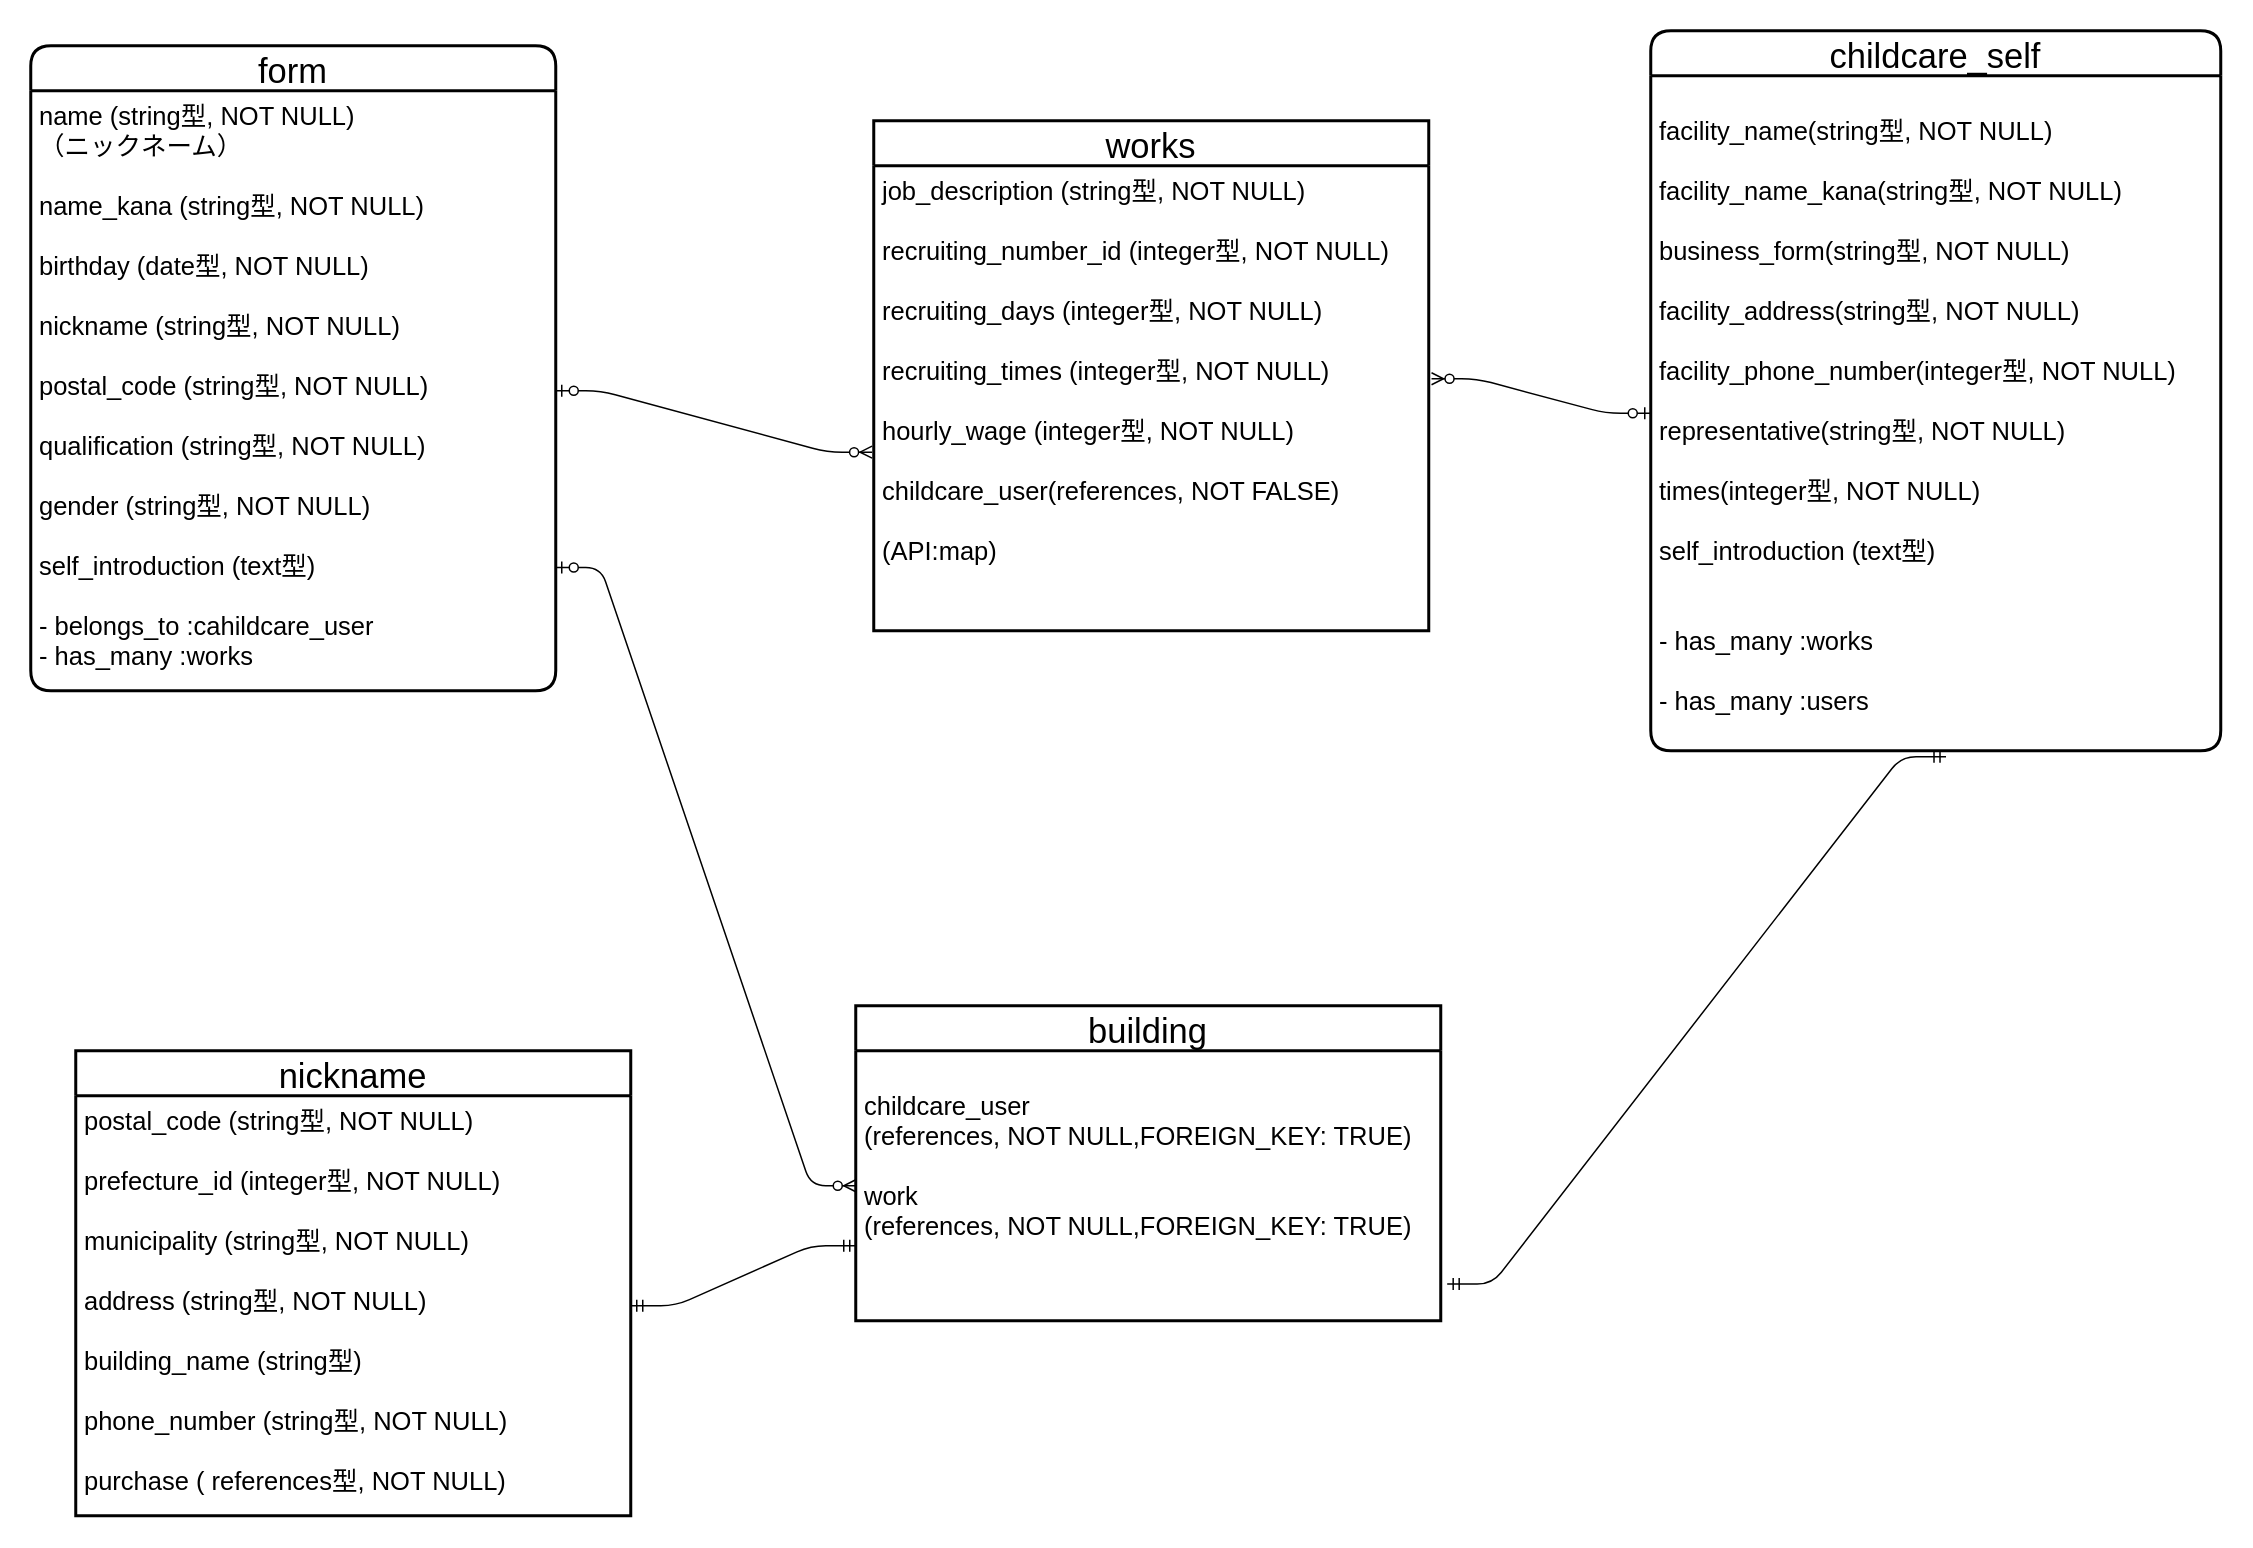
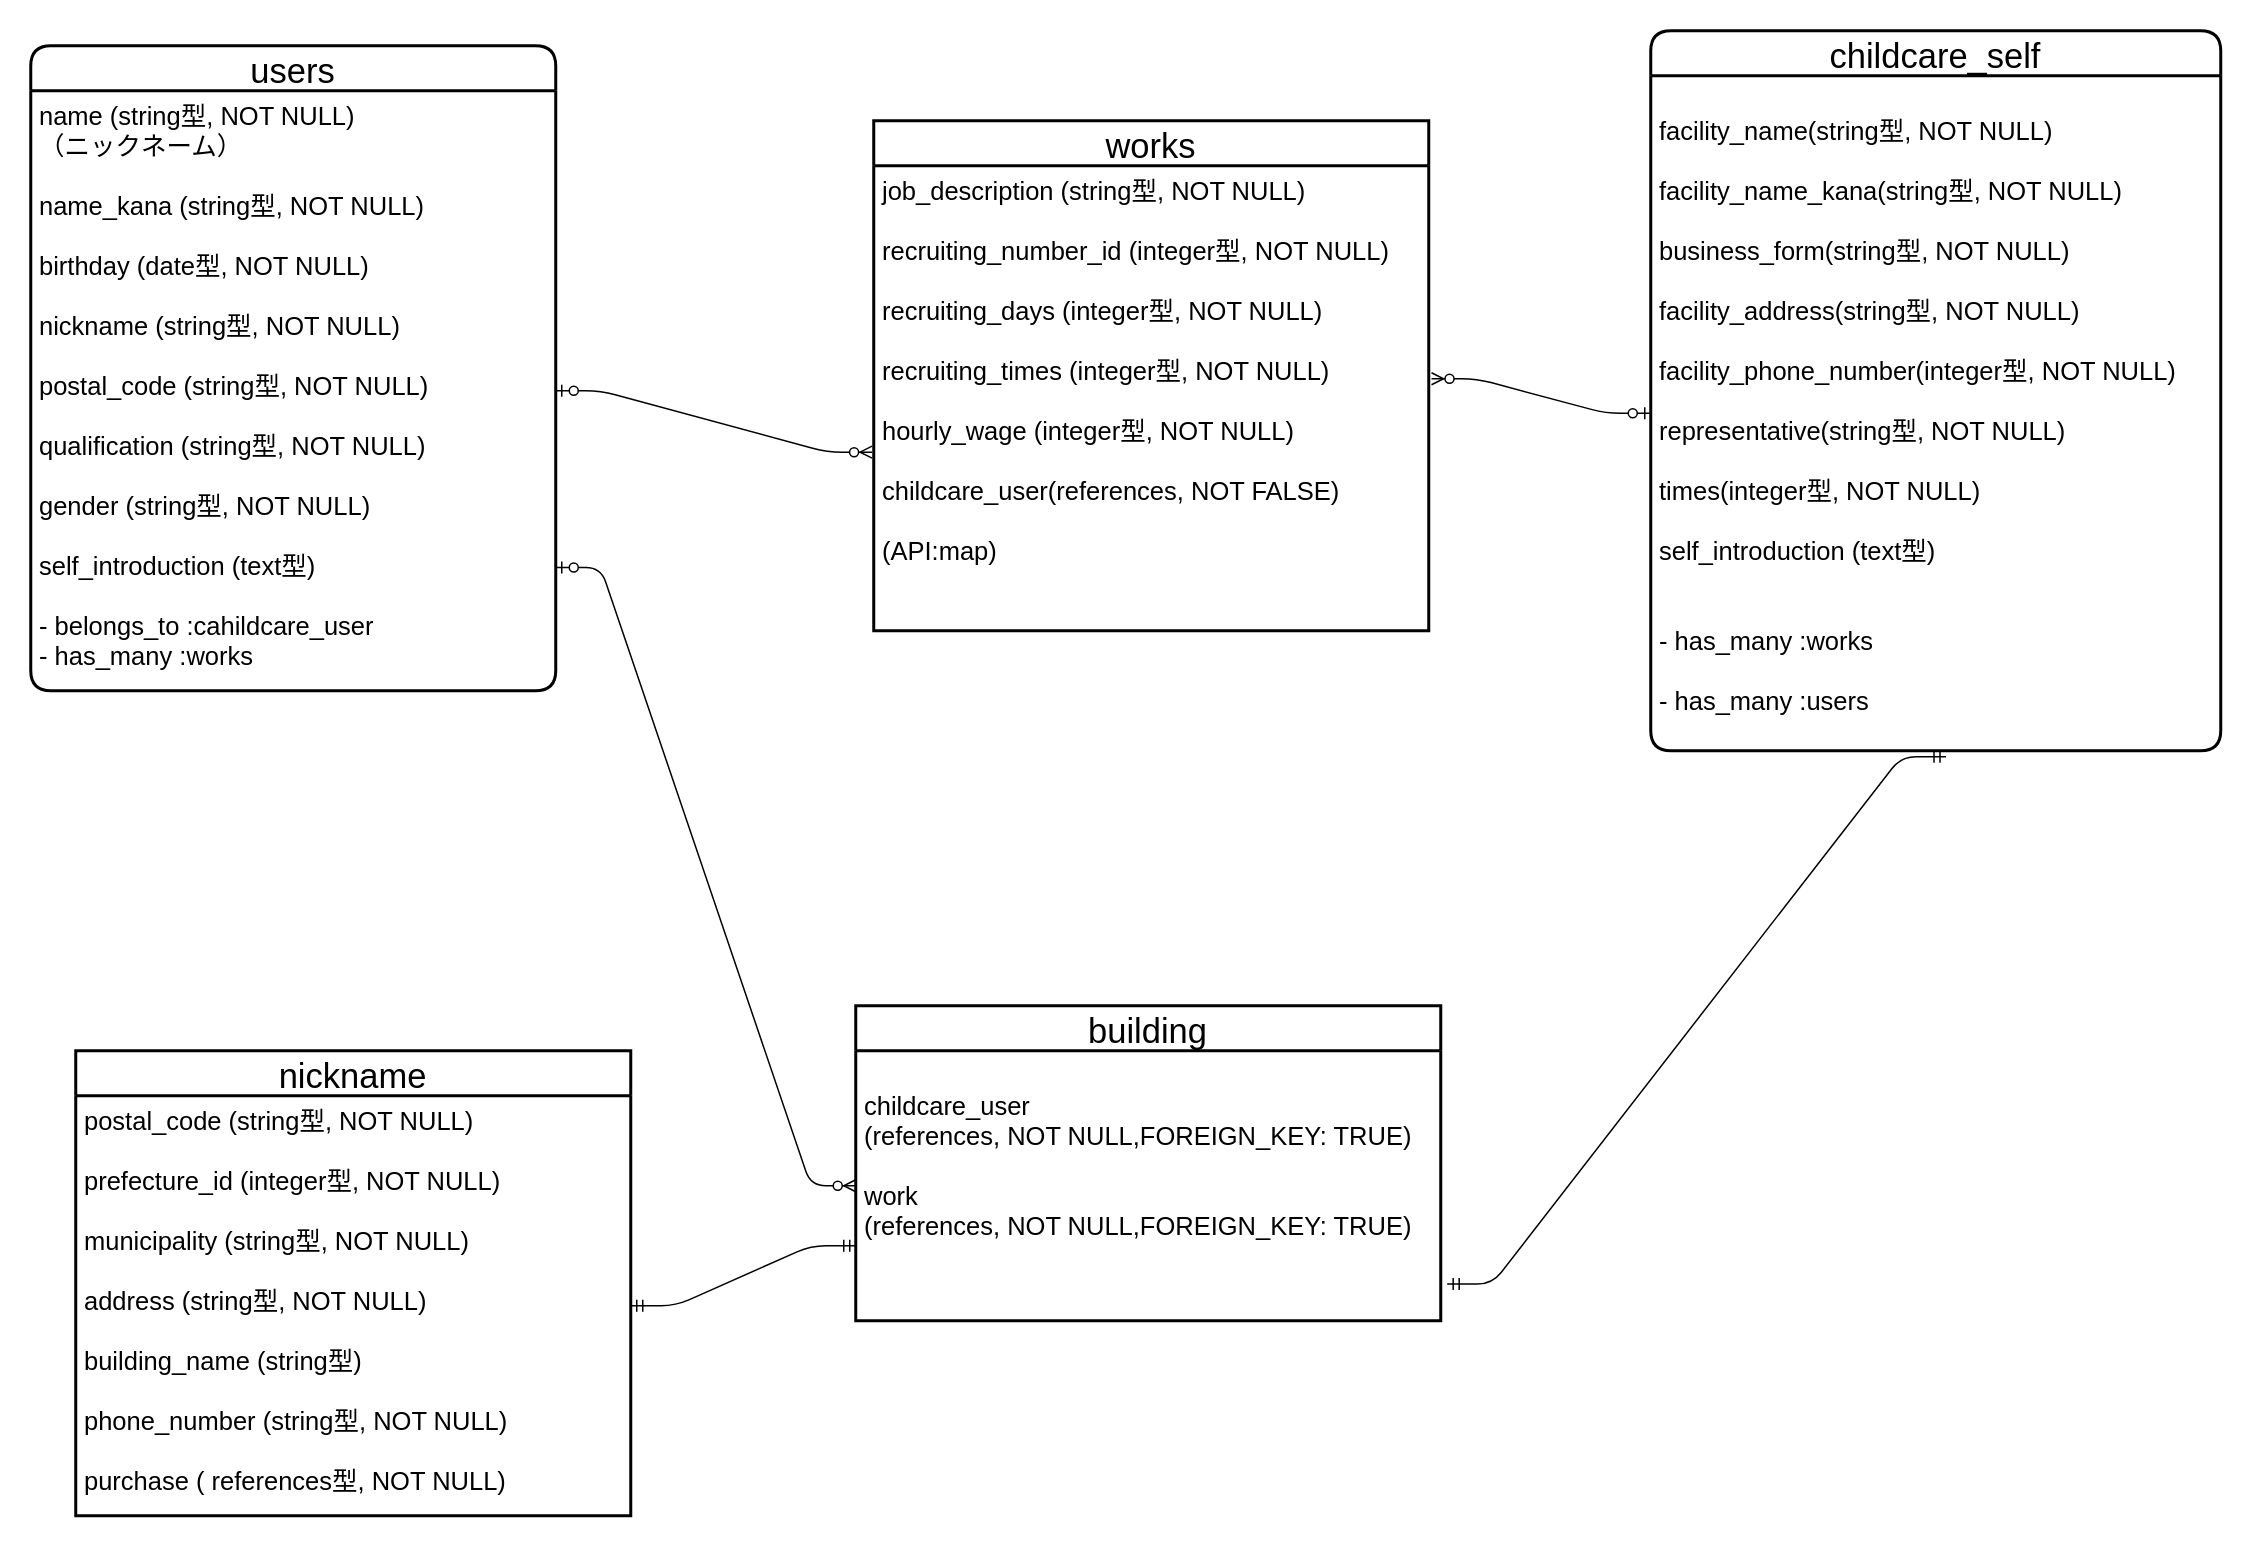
node "form": label "form" -> "users"
